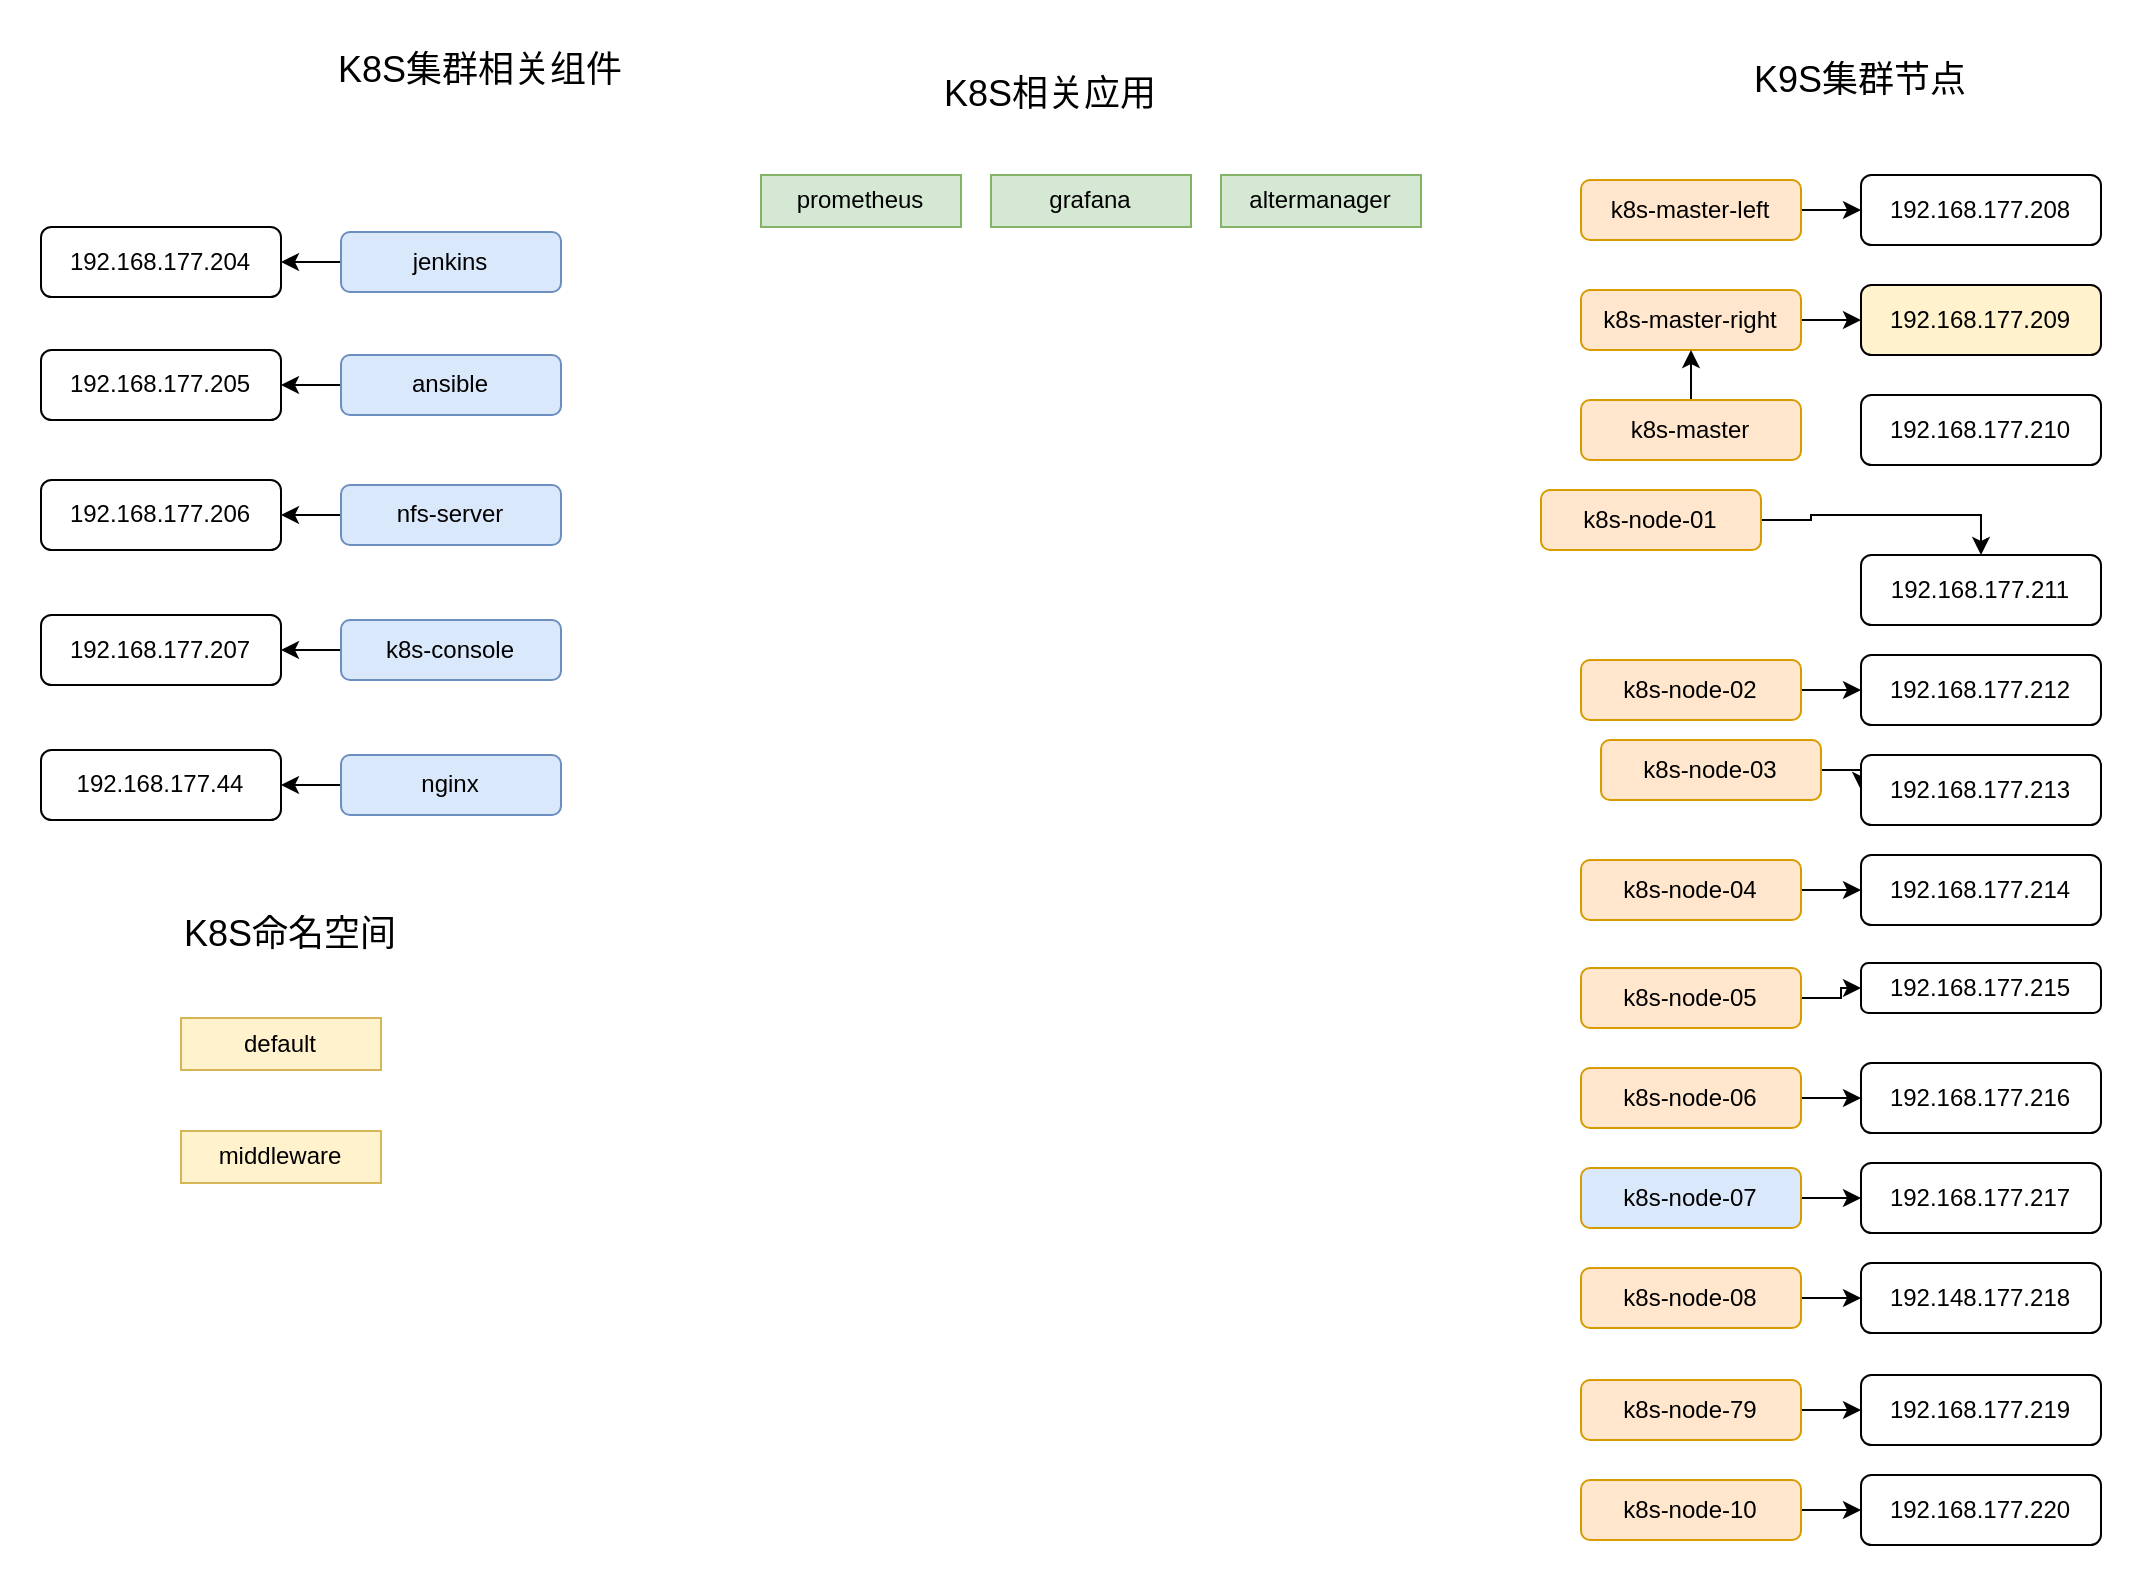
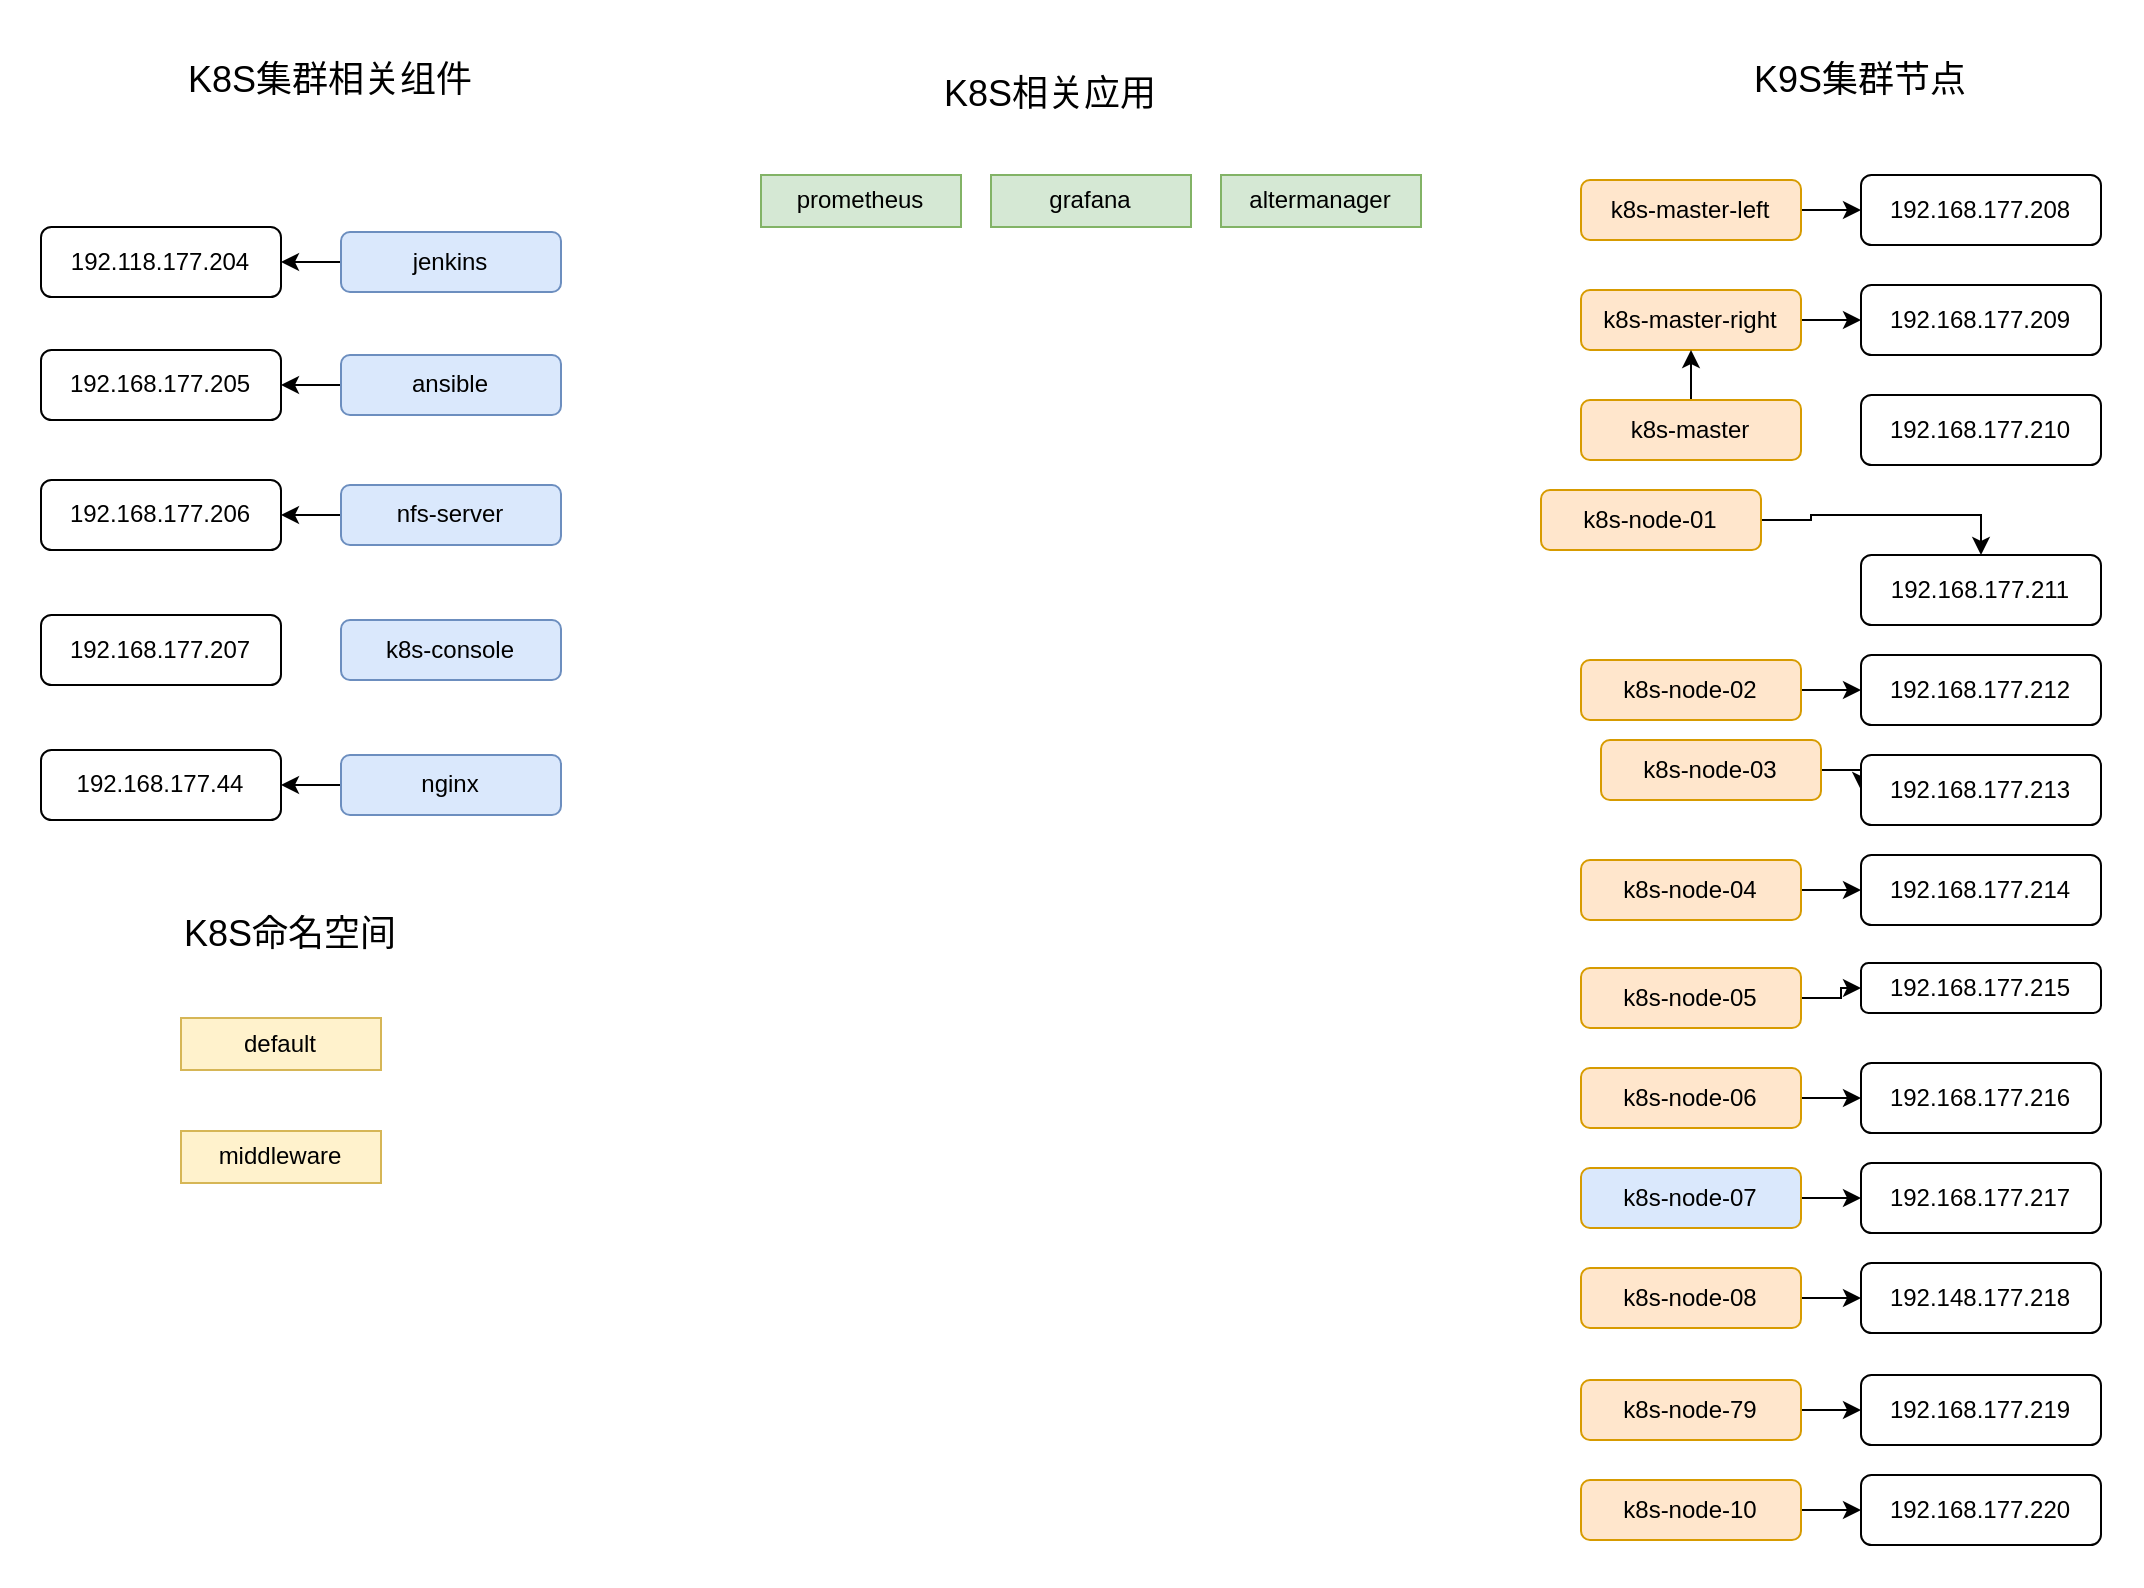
node "K8S集群相关组件": moved (481, 71) -> (331, 81)
node "192.168.177.204": label "192.168.177.204" -> "192.118.177.204"
node "192.168.177.209": fillcolor #fff2cc -> #ffffff
edge "k8s-console" -> "192.168.177.207": removed
